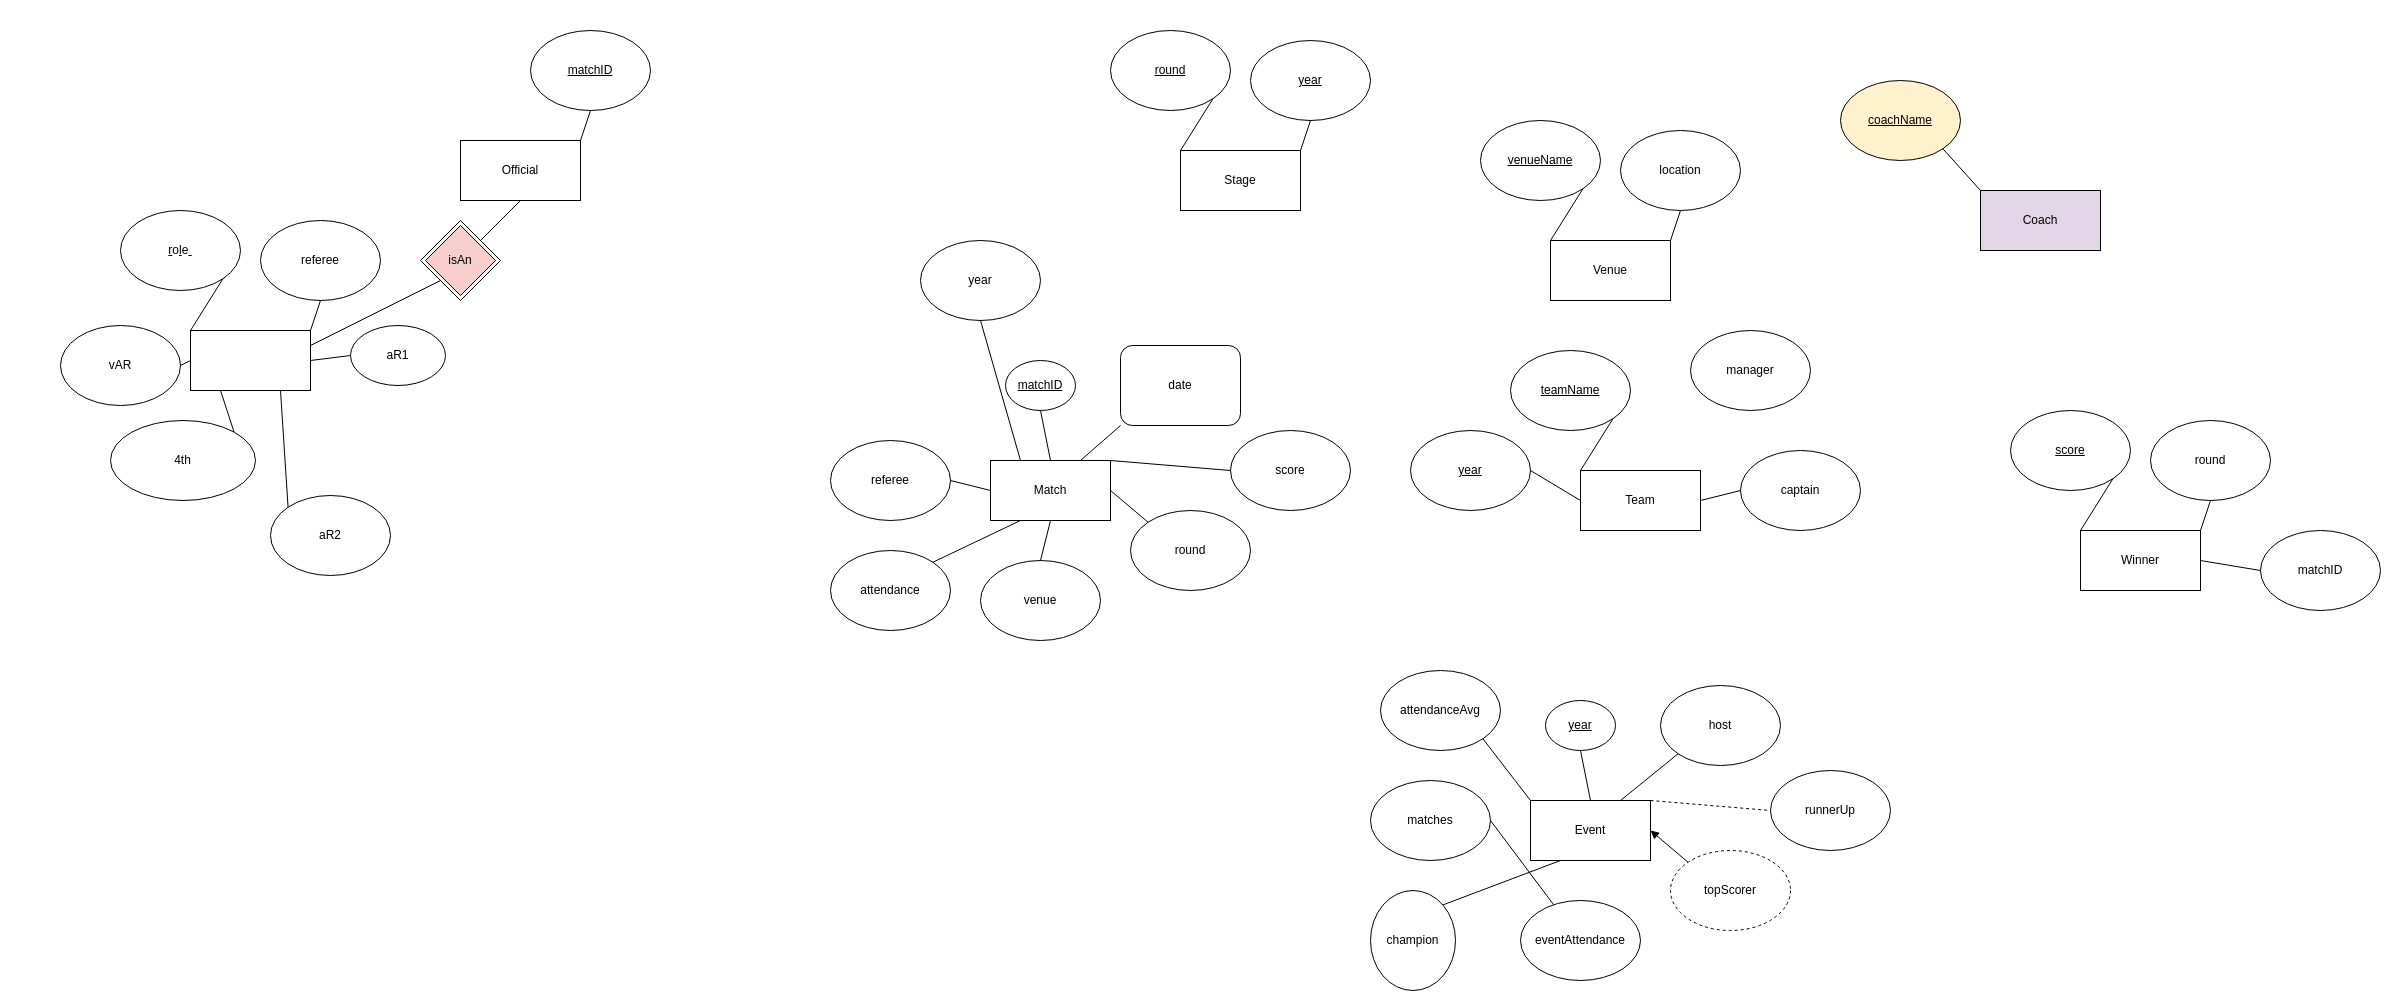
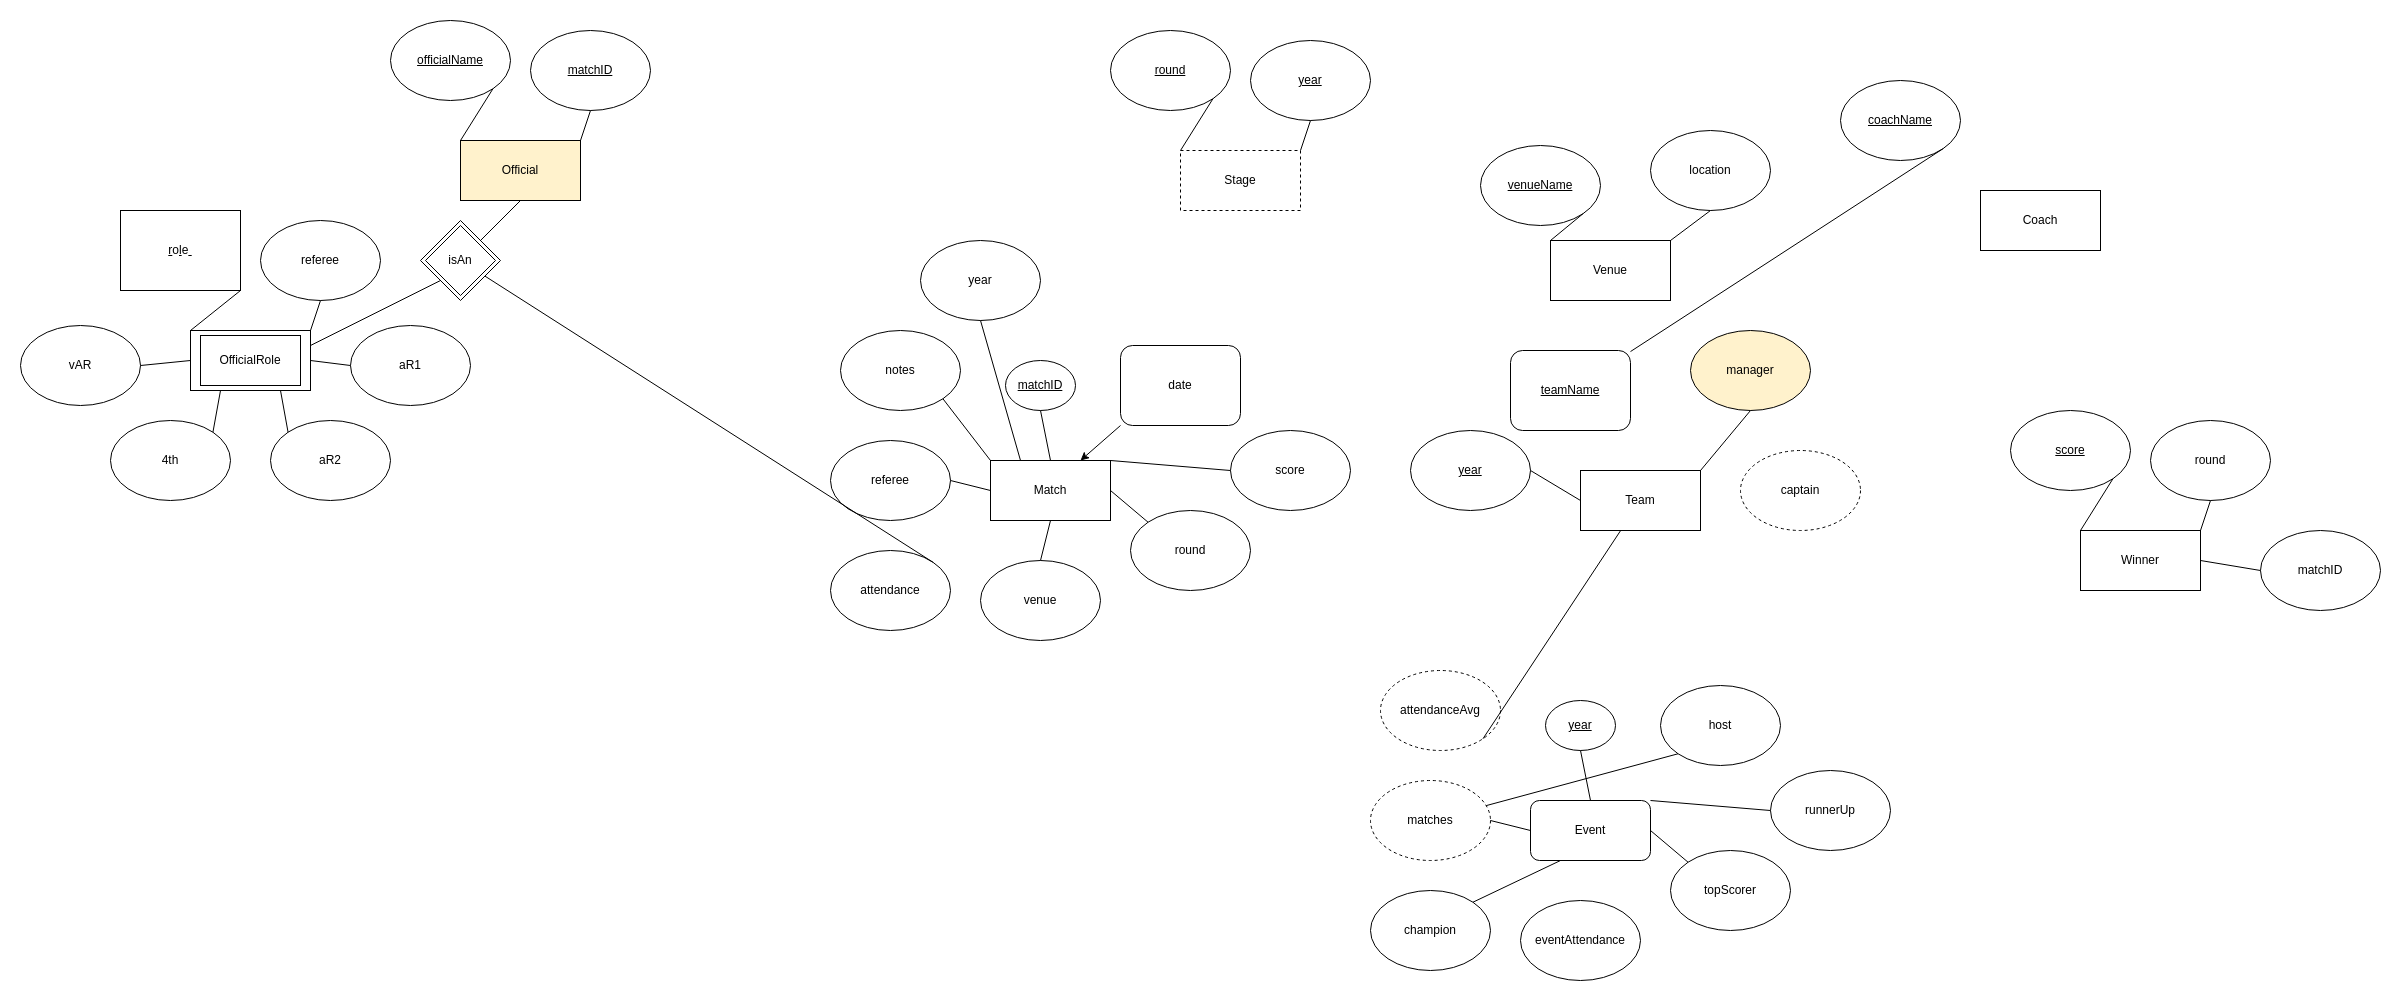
node "officialName": added
edge "officialName" -- "Official": added
node "coachName": fillcolor #fff2cc -> #ffffff
node "venueName": moved (1541, 161) -> (1541, 186)
edge "coachName" -- "Coach": now "coachName" -- "teamName"
node "Official": fillcolor #ffffff -> #fff2cc
node "location": moved (1681, 171) -> (1711, 171)
node "Stage": style solid -> dashed
node "Coach": fillcolor #e1d5e7 -> #ffffff
node "role": shape ellipse -> rectangle
node "isAn": fillcolor #f8cecc -> #ffffff
node "aR1": size 95x60 -> 120x80
node "OfficialRole": added
node "vAR": moved (121, 366) -> (81, 366)
node "notes": added
node "manager": fillcolor #ffffff -> #fff2cc
node "teamName": shape ellipse -> rounded rectangle
edge "notes" -- "Match": added
edge "manager" -- "Team": added
edge "teamName" -- "Team": removed
edge "date" -- "Match": arrowhead none -> classic
node "4th": size 145x80 -> 120x80
node "captain": style solid -> dashed
edge "captain" -- "Team": removed
node "aR2": moved (331, 536) -> (331, 461)
edge "Match" -- "attendance": now "isAn" -- "attendance"
node "attendanceAvg": style solid -> dashed
edge "attendanceAvg" -- "Event": now "attendanceAvg" -- "Team"
edge "host" -- "Event": now "host" -- "matches"
edge "runnerUp" -- "Event": style dashed -> solid
node "matches": style solid -> dashed
node "Event": shape rectangle -> rounded rectangle
edge "topScorer" -> "Event": arrowhead block -> none
edge "matches" -- "eventAttendance": now "matches" -- "Event"
node "topScorer": style dashed -> solid
node "champion": size 85x100 -> 120x80
